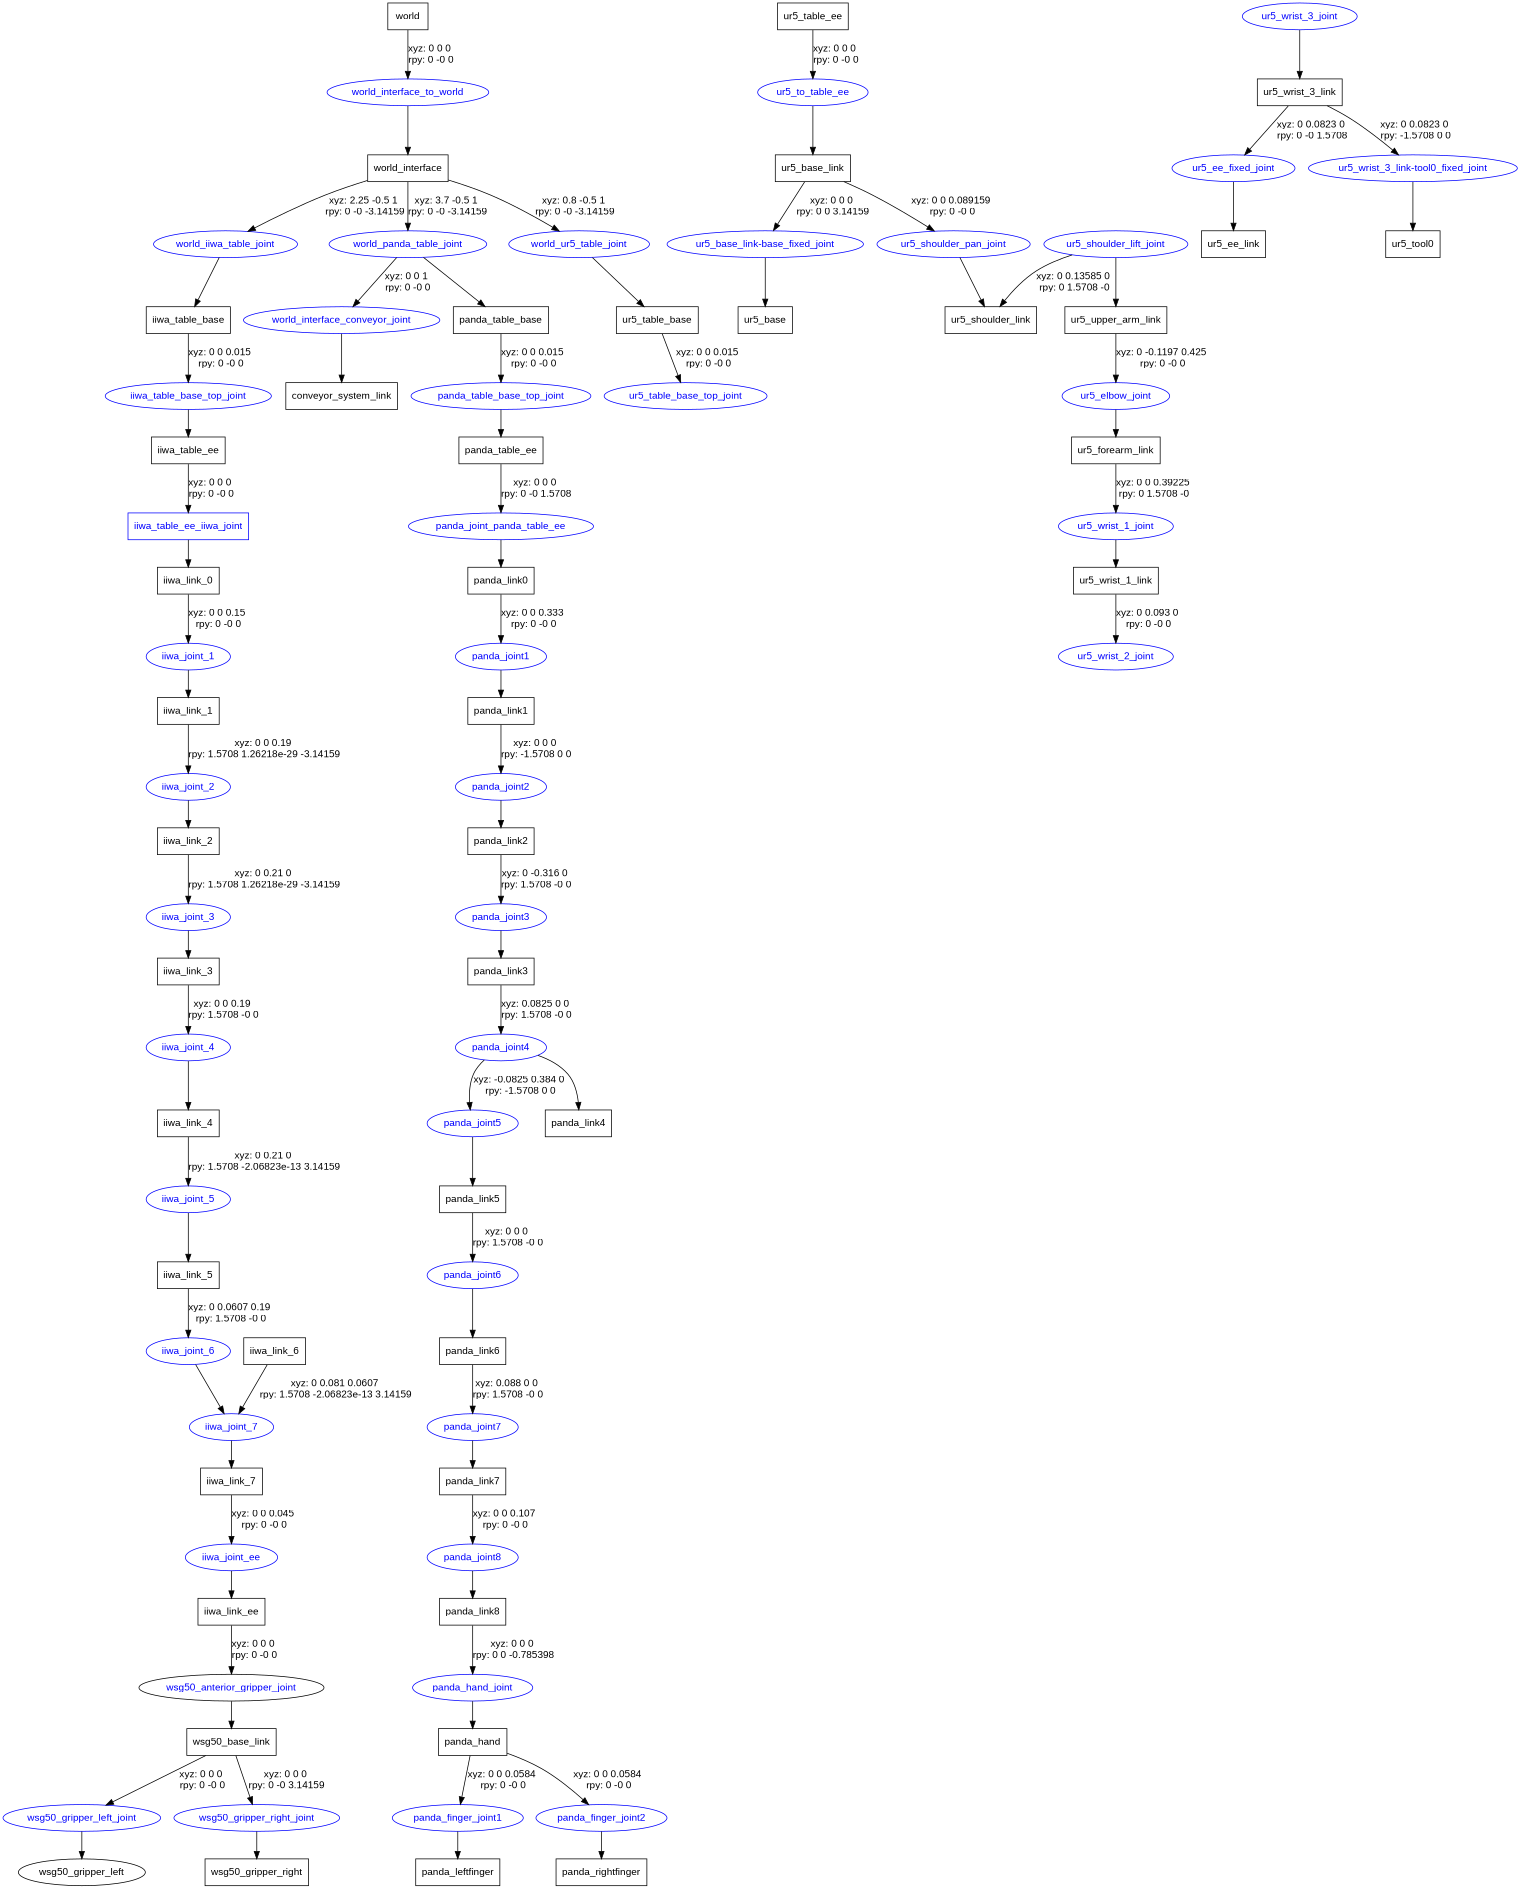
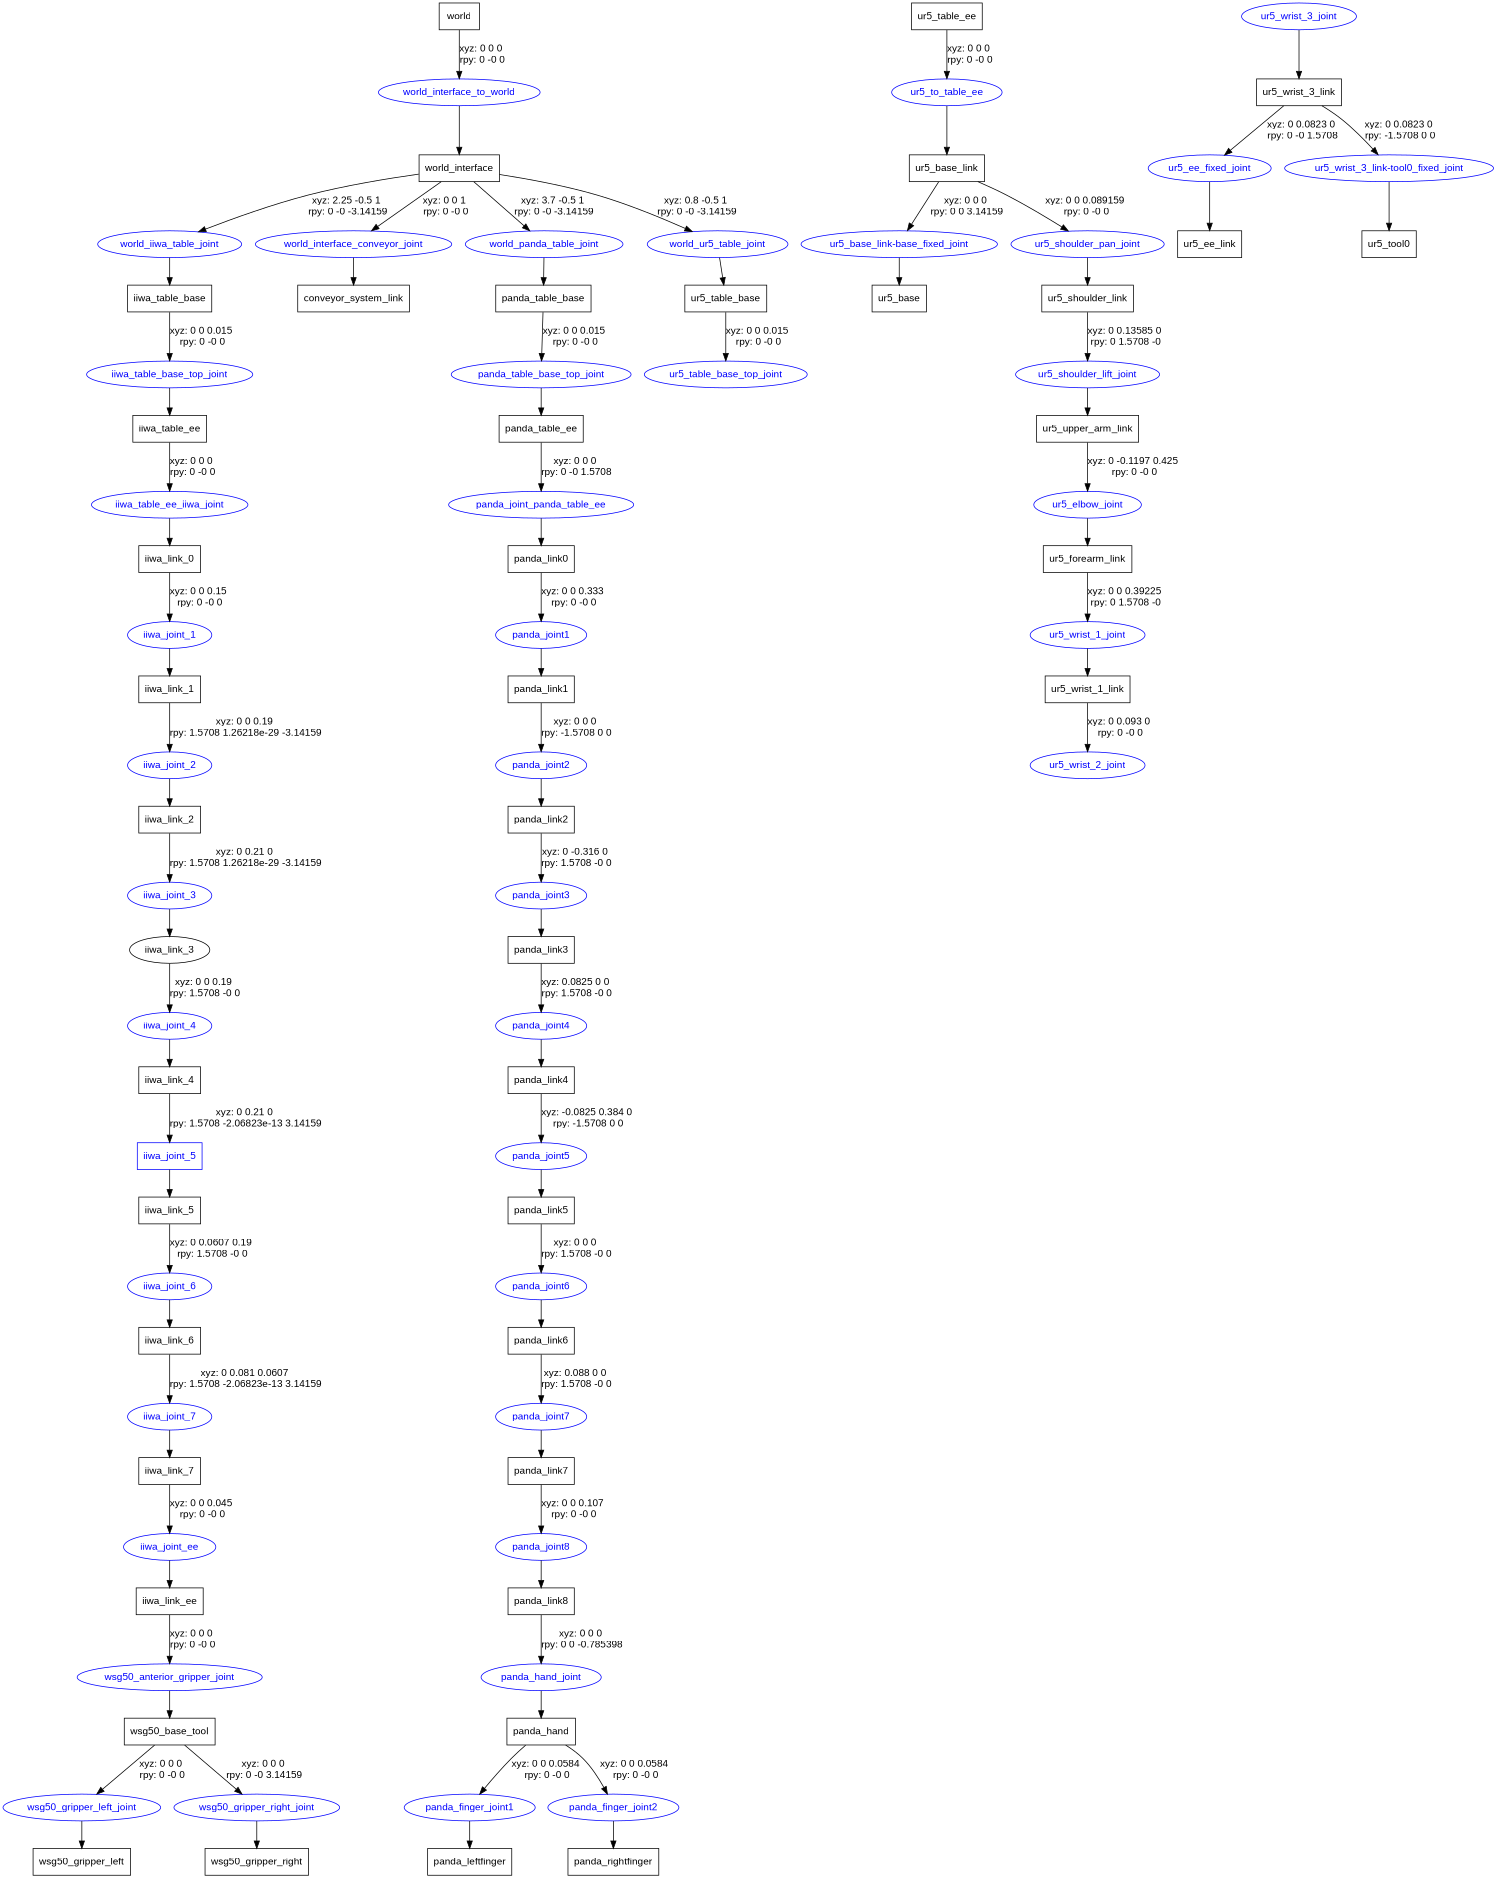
edge "ur5_shoulder_lift_joint" -> "ur5_shoulder_link": reversed
edge "world_panda_table_joint" -> "world_interface_conveyor_joint": now "world_interface" -> "world_interface_conveyor_joint"
node "iiwa_table_ee_iiwa_joint": shape box -> ellipse
node "iiwa_link_3": shape box -> ellipse
edge "panda_joint4" -> "panda_joint5": now "panda_link4" -> "panda_joint5"
node "iiwa_joint_5": shape ellipse -> box
edge "iiwa_joint_6" -> "iiwa_joint_7": now "iiwa_joint_6" -> "iiwa_link_6"
node "wsg50_anterior_gripper_joint": color black -> blue
node "wsg50_base_link": label "wsg50_base_link" -> "wsg50_base_tool"
node "wsg50_gripper_left": shape ellipse -> box
